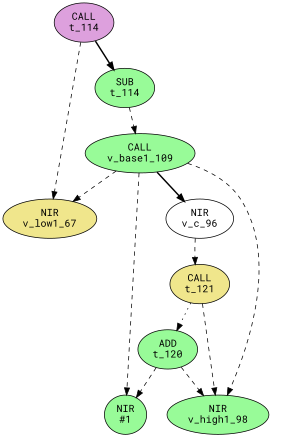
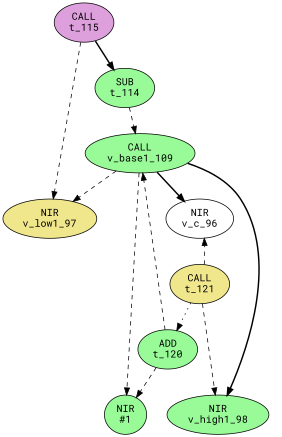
node "CALL t_114": label "CALL t_114" -> "CALL t_115"
node "NIR v_low1_67": label "NIR v_low1_67" -> "NIR v_low1_97"
edge "NIR v_c_96" -> "CALL t_121": reversed
edge "CALL v_base1_109" -> "NIR v_high1_98": style dashed -> bold
edge "ADD t_120" -> "NIR v_high1_98": now "ADD t_120" -> "CALL v_base1_109"
